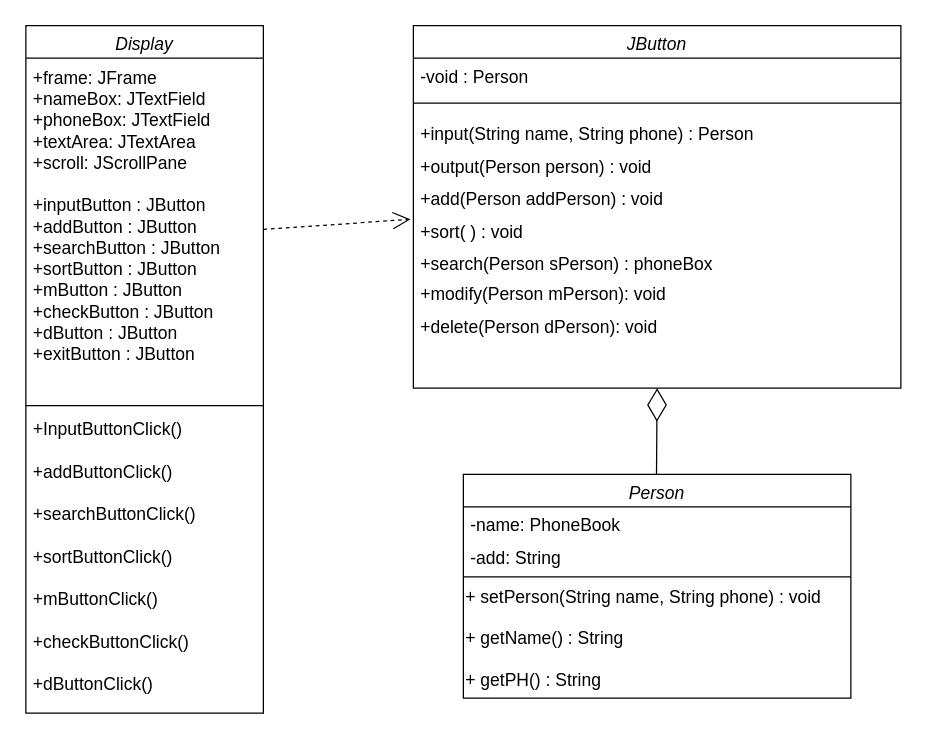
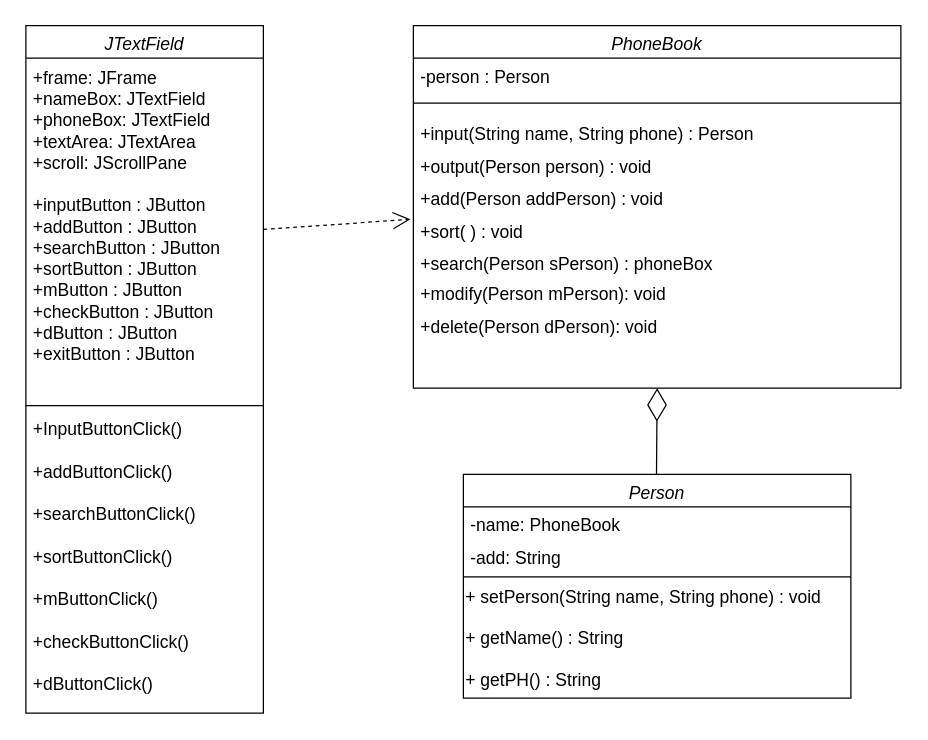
node "Display": label "Display" -> "JTextField"
node "JButton": label "JButton" -> "PhoneBook"
node "-void : Person": label "-void : Person" -> "-person : Person"
